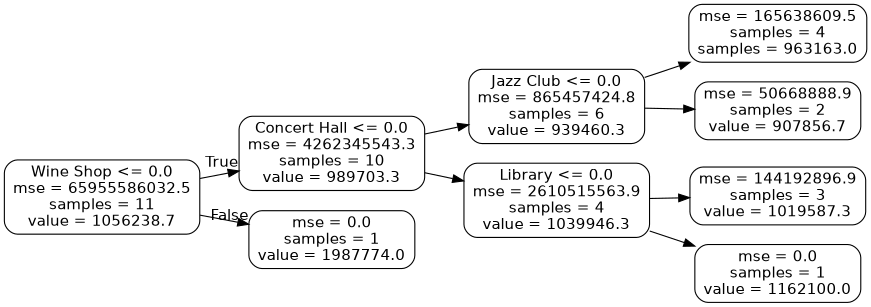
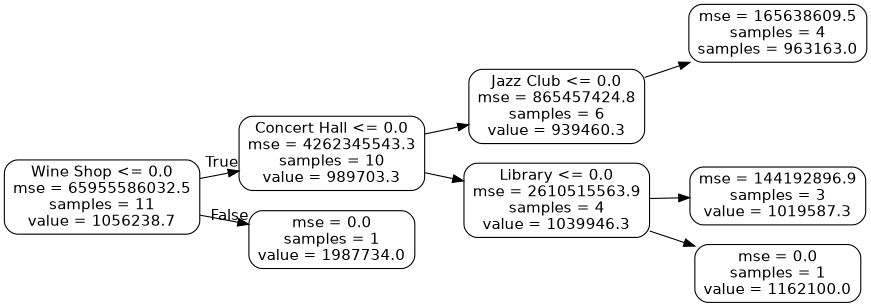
node "mse = 50668888.9 samples = 2 value = 907856.7": removed
node "mse = 0.0 samples = 1 value = 1987774.0": label "mse = 0.0 samples = 1 value = 1987774.0" -> "mse = 0.0 samples = 1 value = 1987734.0"
